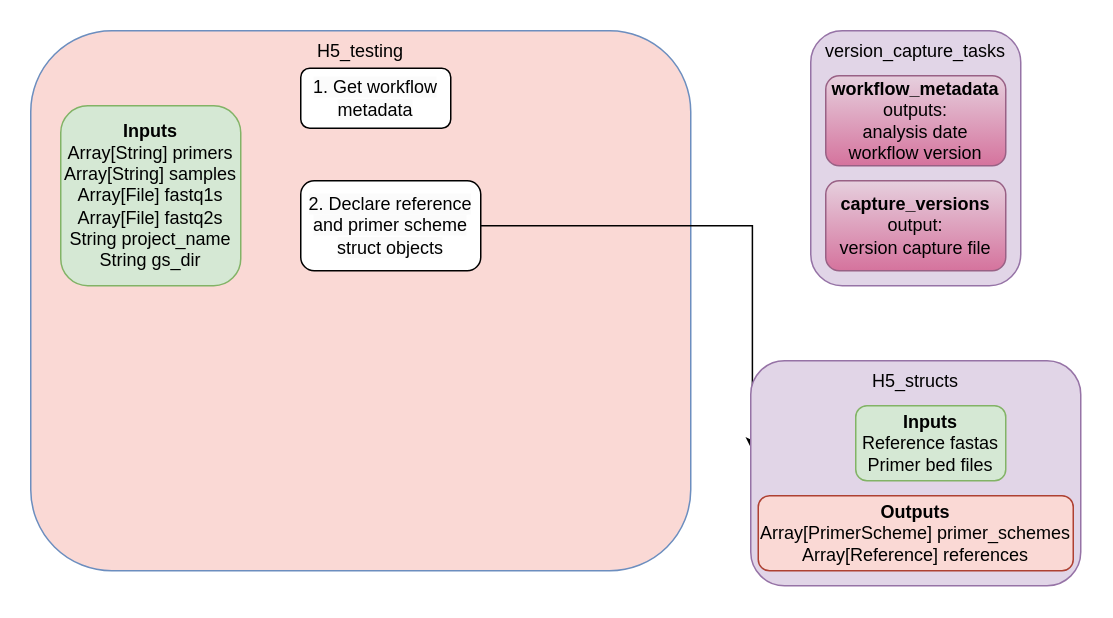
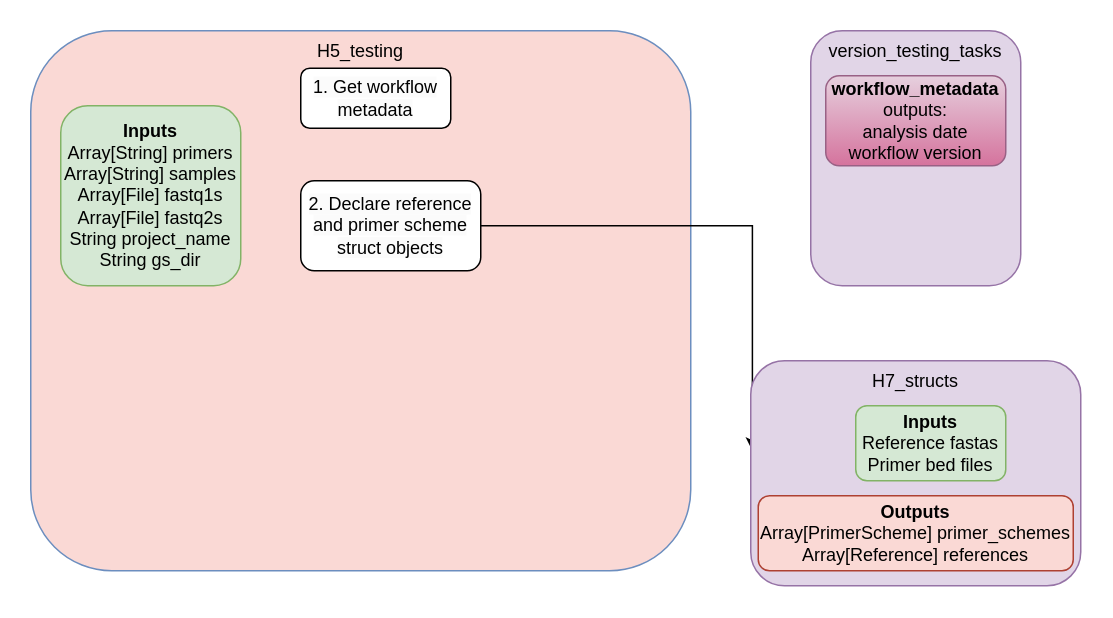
node "version_capture_tasks": label "version_capture_tasks" -> "version_testing_tasks"
node "capture_versions output: version capture file": removed
node "H5_structs": label "H5_structs" -> "H7_structs"
